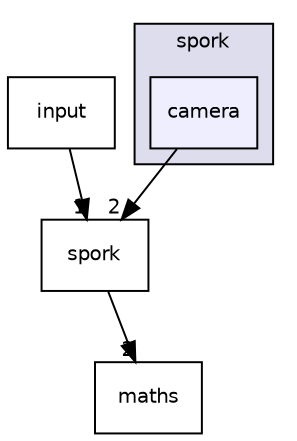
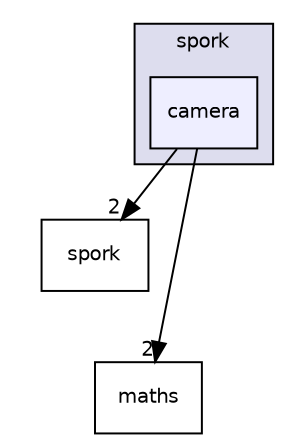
node "input": removed
edge "spork" -> "maths": now "camera" -> "maths"
